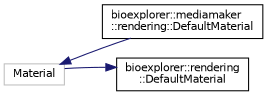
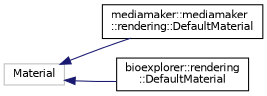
node "bioexplorer::mediamaker ::rendering::DefaultMaterial": label "bioexplorer::mediamaker ::rendering::DefaultMaterial" -> "mediamaker::mediamaker ::rendering::DefaultMaterial"
edge "Material" -> "bioexplorer::rendering ::DefaultMaterial": reversed
